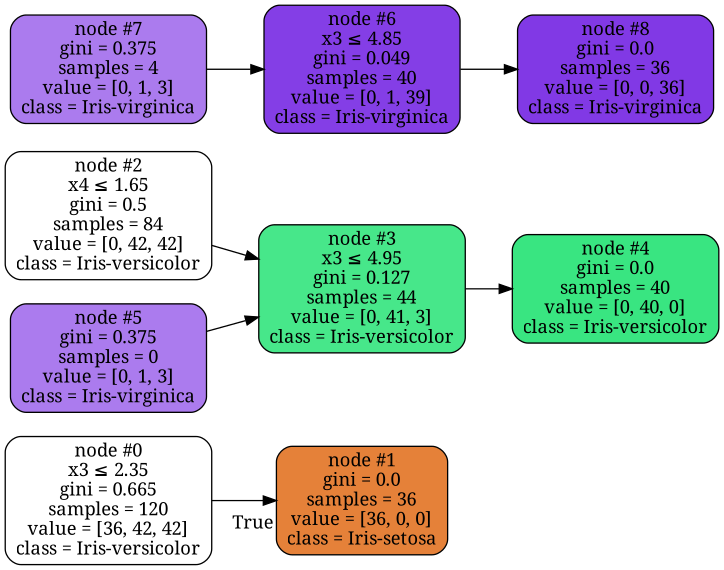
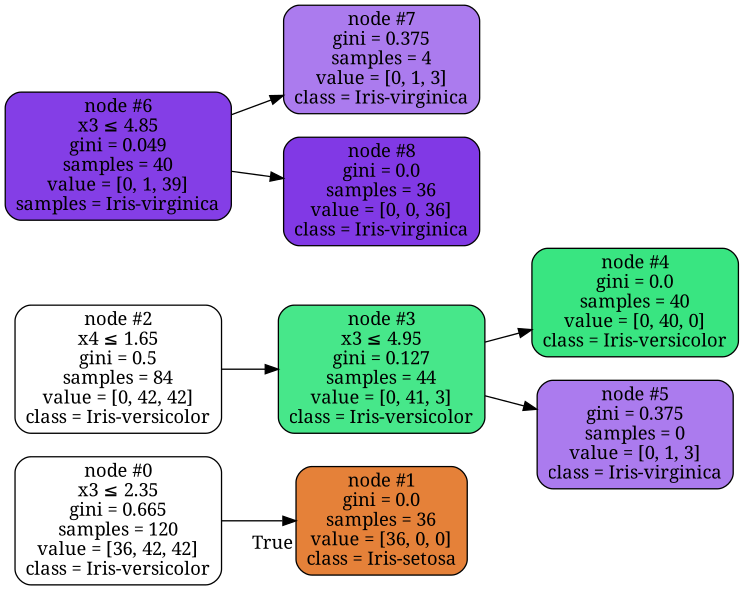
edge "node #7" -> "node #6": reversed
node "node #6": text "class = Iris-virginica" -> "samples = Iris-virginica"
edge "node #5" -> "node #3": reversed
